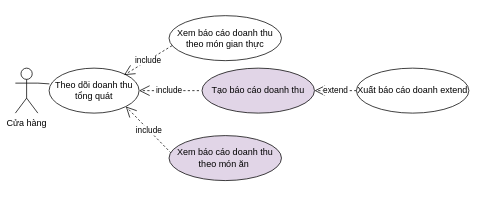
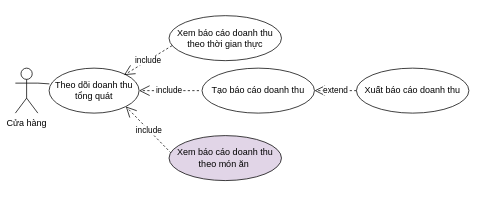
node "Xem báo cáo doanh thu theo món gian thực": label "Xem báo cáo doanh thu theo món gian thực" -> "Xem báo cáo doanh thu theo thời gian thực"
node "Tạo báo cáo doanh thu": fillcolor #e1d5e7 -> #ffffff
node "Xuất báo cáo doanh extend": label "Xuất báo cáo doanh extend" -> "Xuất báo cáo doanh thu"
